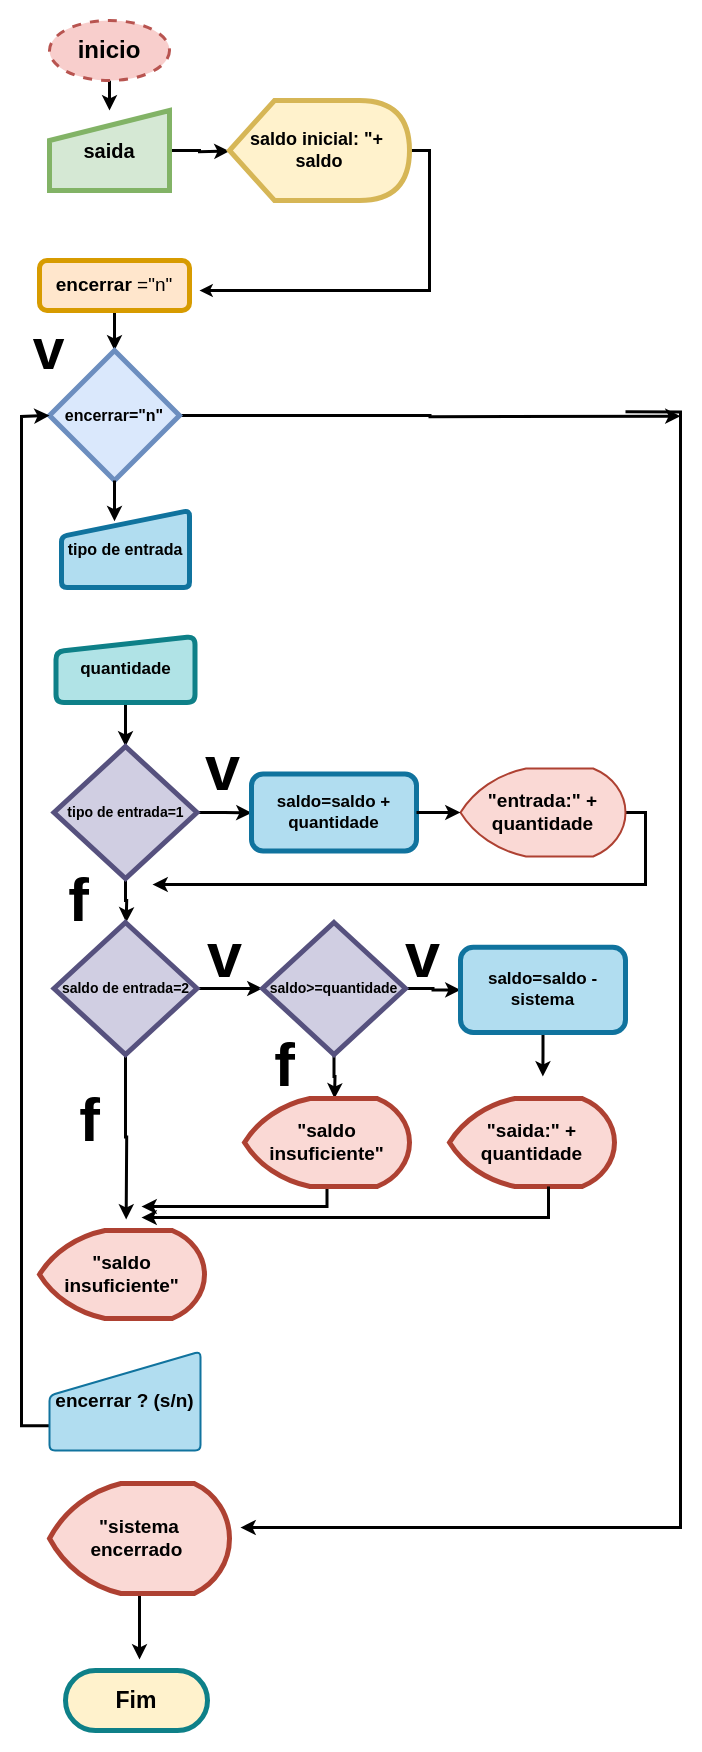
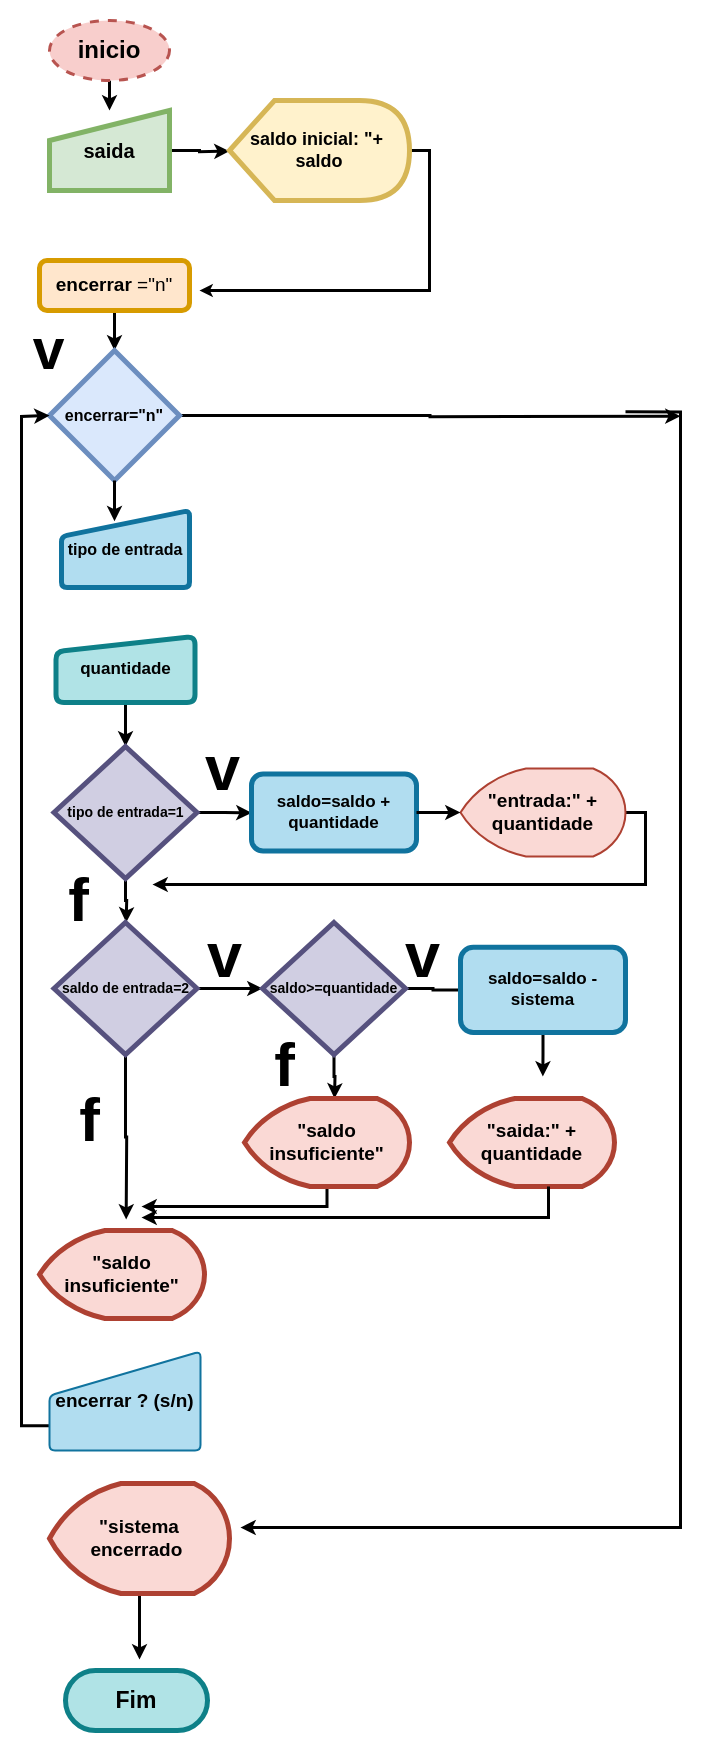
edge "saldo>=quantidade" -> "saldo=saldo -sistema": arrowhead classic -> none
node "Fim": fillcolor #fff2cc -> #b0e3e6
